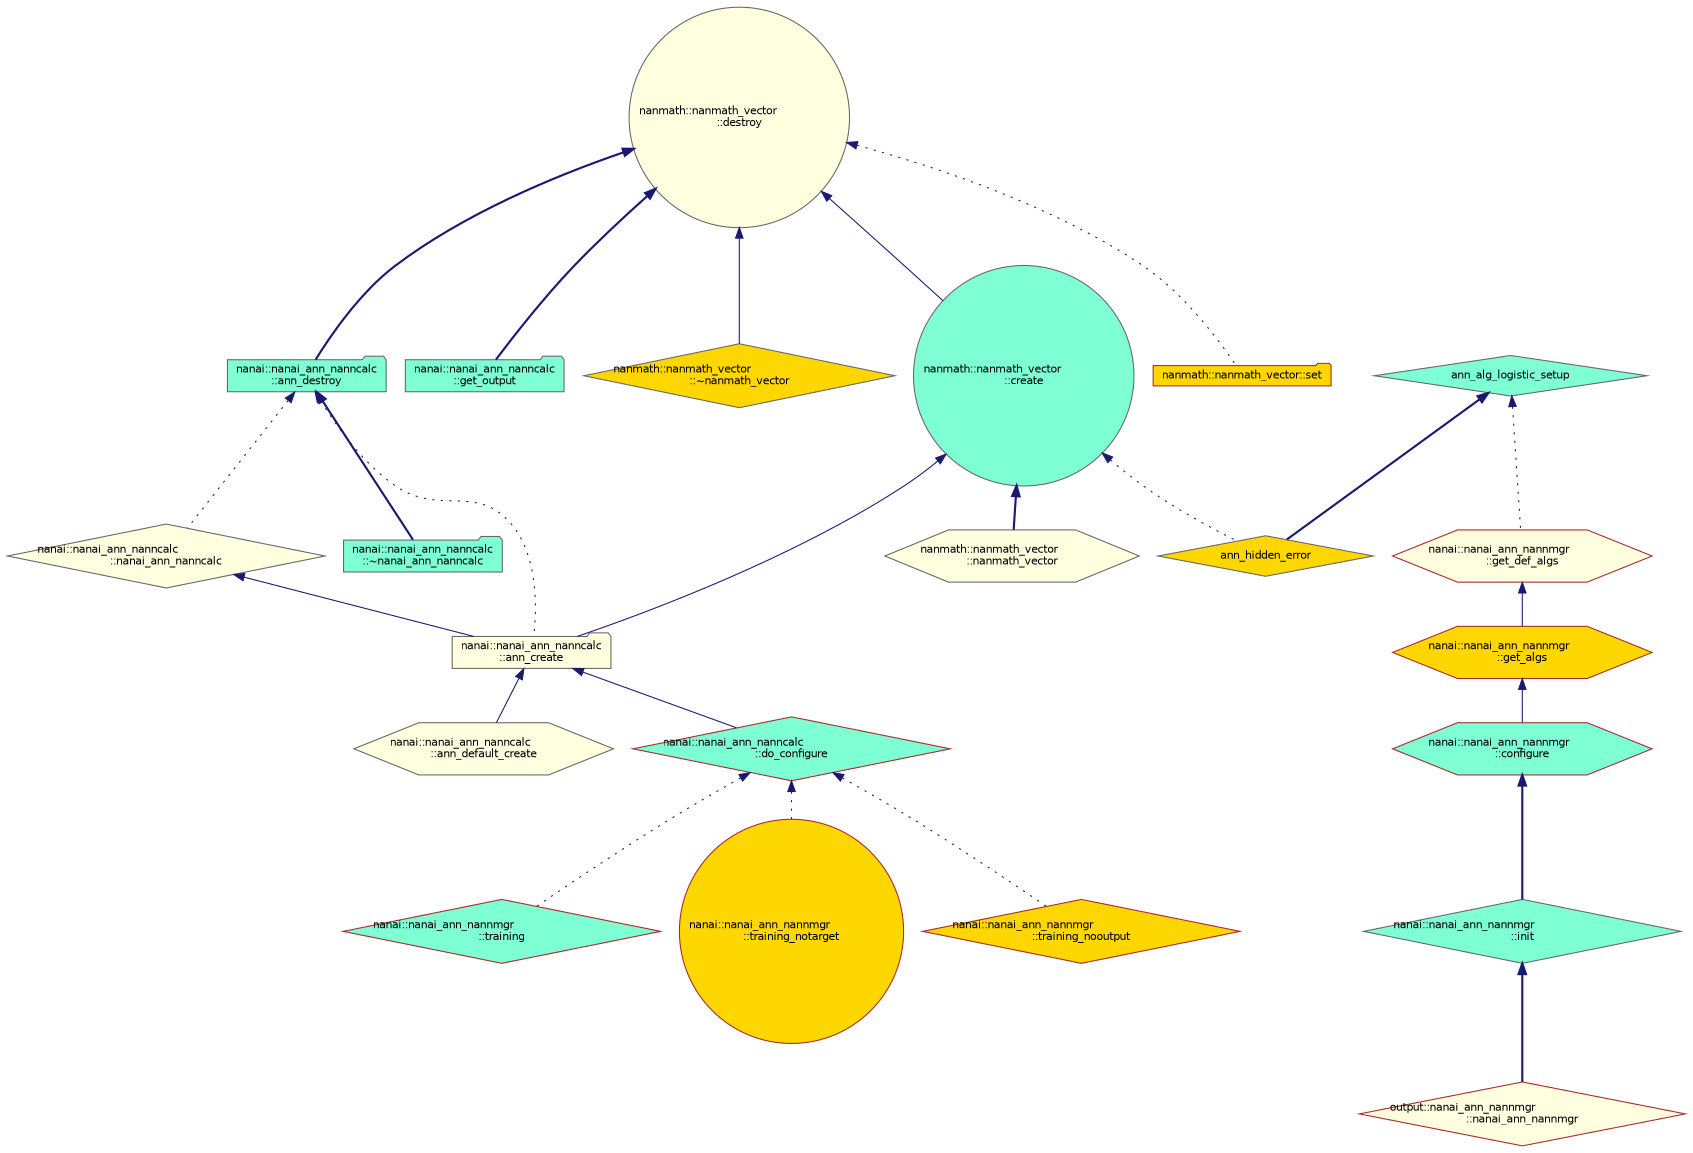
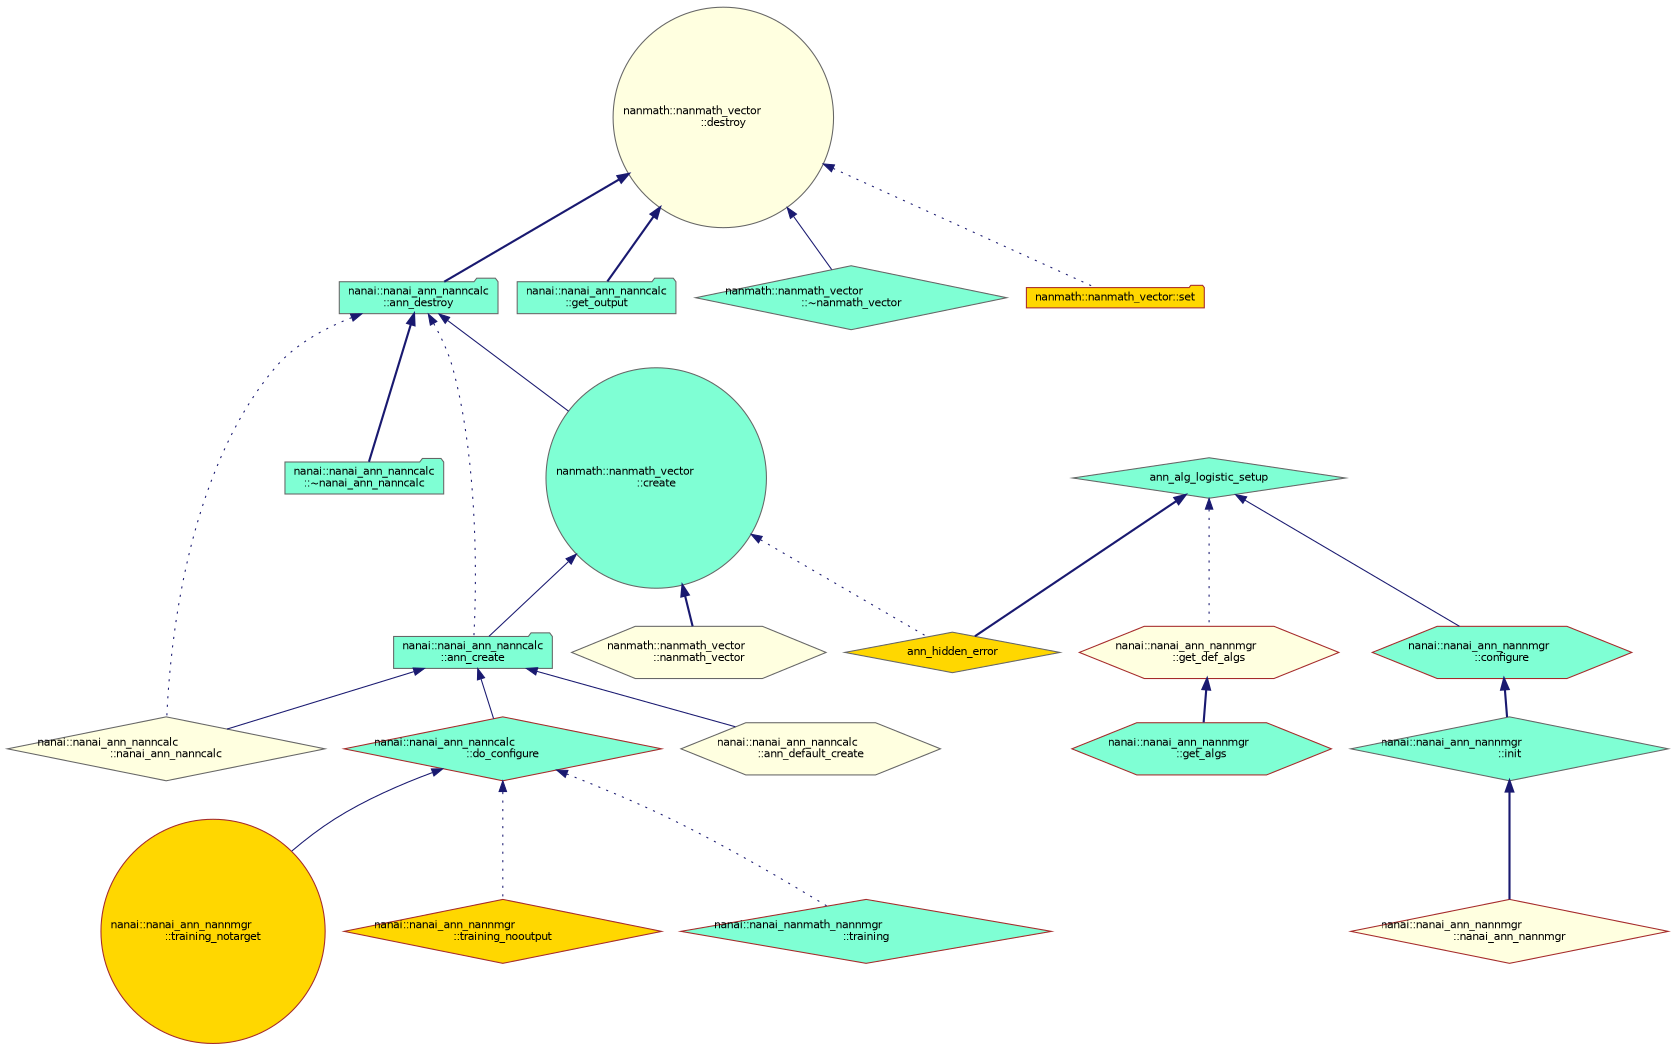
edge "nanmath::nanmath_vector ::create" -> "nanmath::nanmath_vector ::destroy": now "nanmath::nanmath_vector ::create" -> "nanai::nanai_ann_nanncalc ::ann_destroy"
node "nanmath::nanmath_vector ::~nanmath_vector": fillcolor gold -> aquamarine
edge "nanai::nanai_ann_nanncalc ::ann_create" -> "nanai::nanai_ann_nanncalc ::nanai_ann_nanncalc": reversed
edge "nanai::nanai_ann_nannmgr ::get_algs" -> "nanai::nanai_ann_nannmgr ::get_def_algs": style solid -> bold
node "nanai::nanai_ann_nanncalc ::ann_create": fillcolor lightyellow -> aquamarine
node "nanai::nanai_ann_nannmgr ::get_algs": fillcolor gold -> aquamarine
edge "nanai::nanai_ann_nannmgr ::configure" -> "nanai::nanai_ann_nannmgr ::get_algs": now "nanai::nanai_ann_nannmgr ::configure" -> "ann_alg_logistic_setup"
edge "nanai::nanai_ann_nannmgr ::training_notarget" -> "nanai::nanai_ann_nanncalc ::do_configure": style dotted -> solid
node "nanai::nanai_ann_nannmgr ::training": label "nanai::nanai_ann_nannmgr ::training" -> "nanai::nanai_nanmath_nannmgr ::training"
node "output::nanai_ann_nannmgr ::nanai_ann_nannmgr": label "output::nanai_ann_nannmgr ::nanai_ann_nannmgr" -> "nanai::nanai_ann_nannmgr ::nanai_ann_nannmgr"
